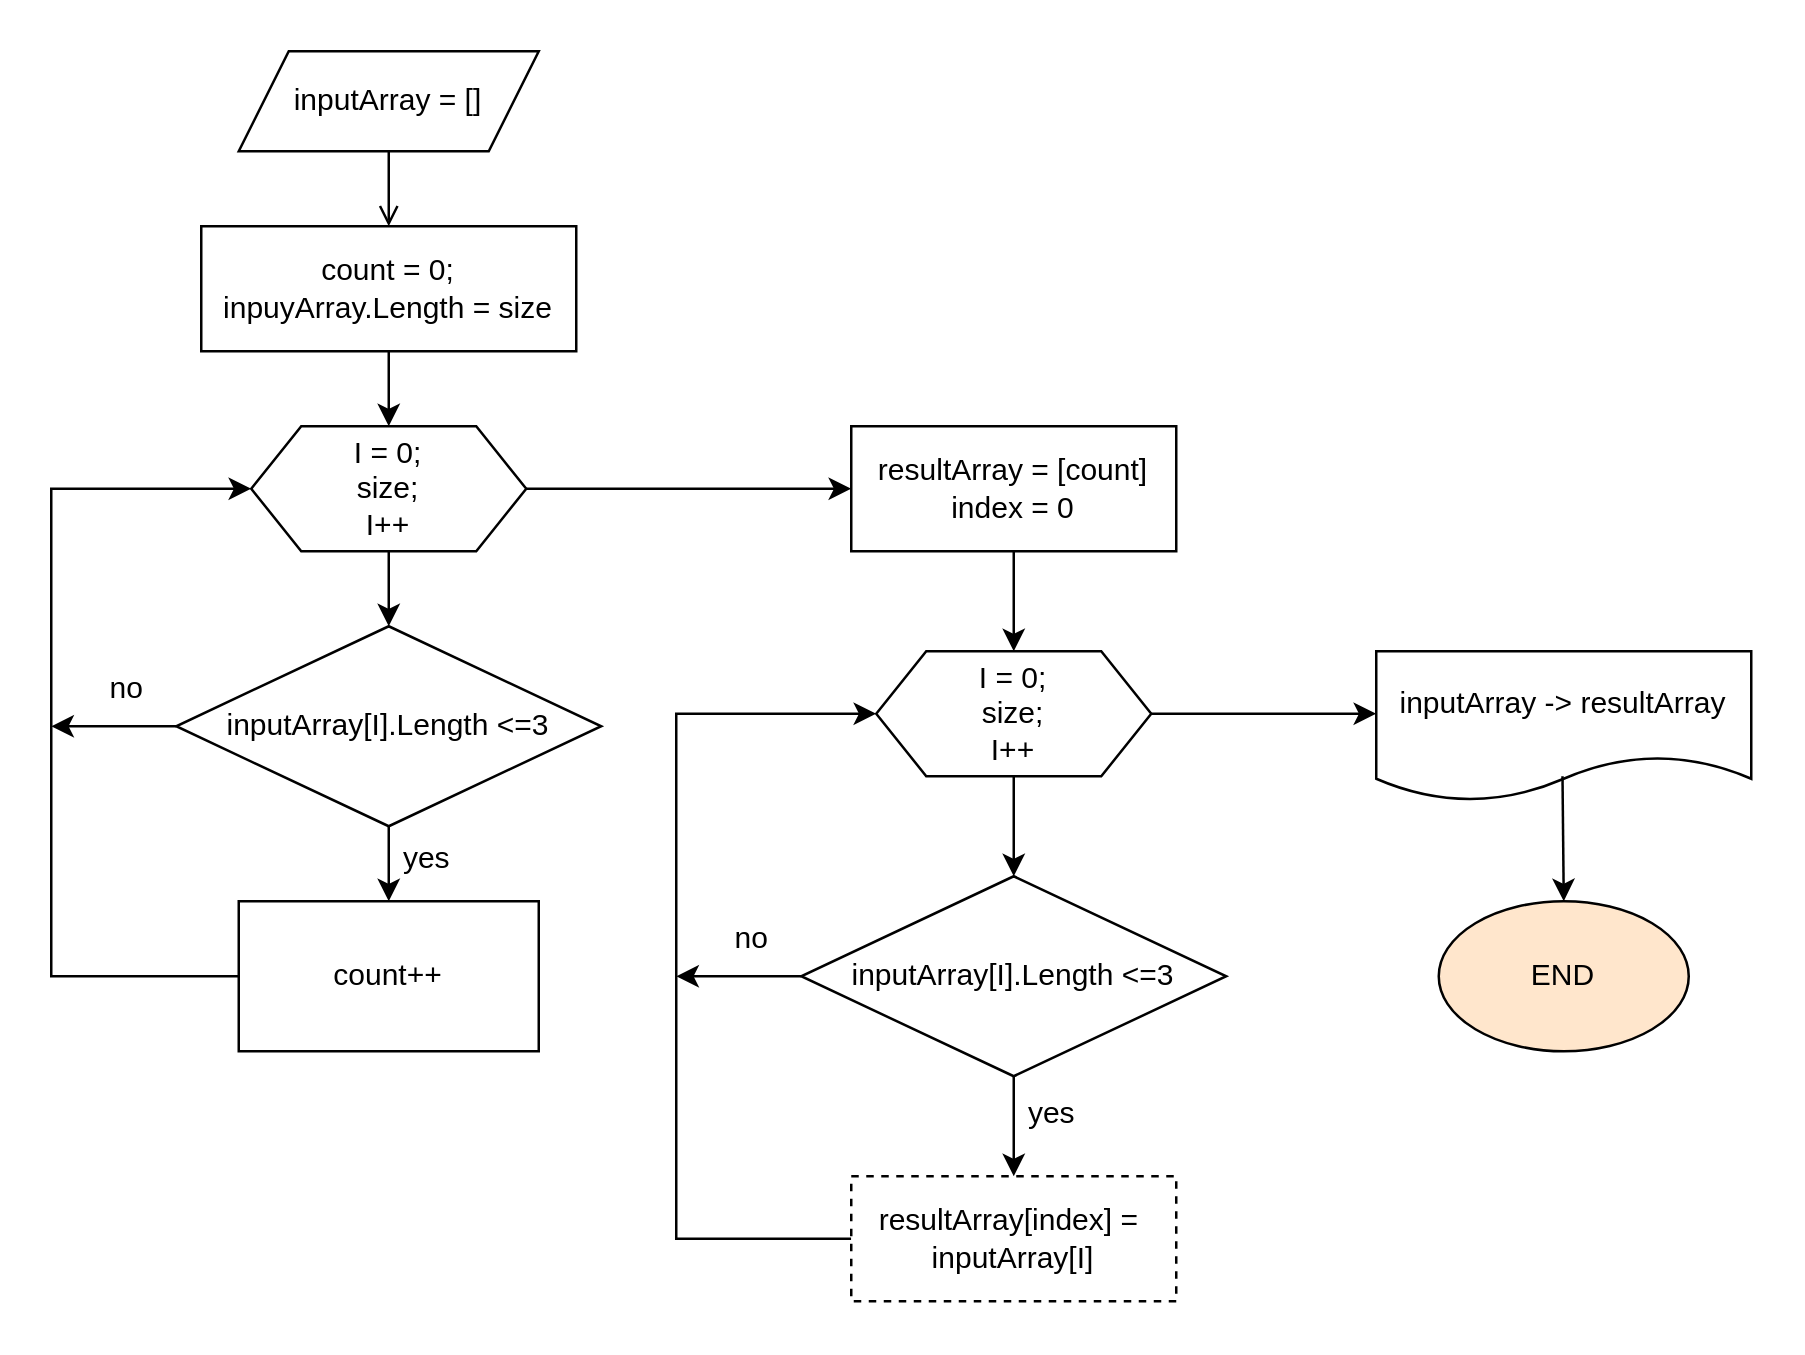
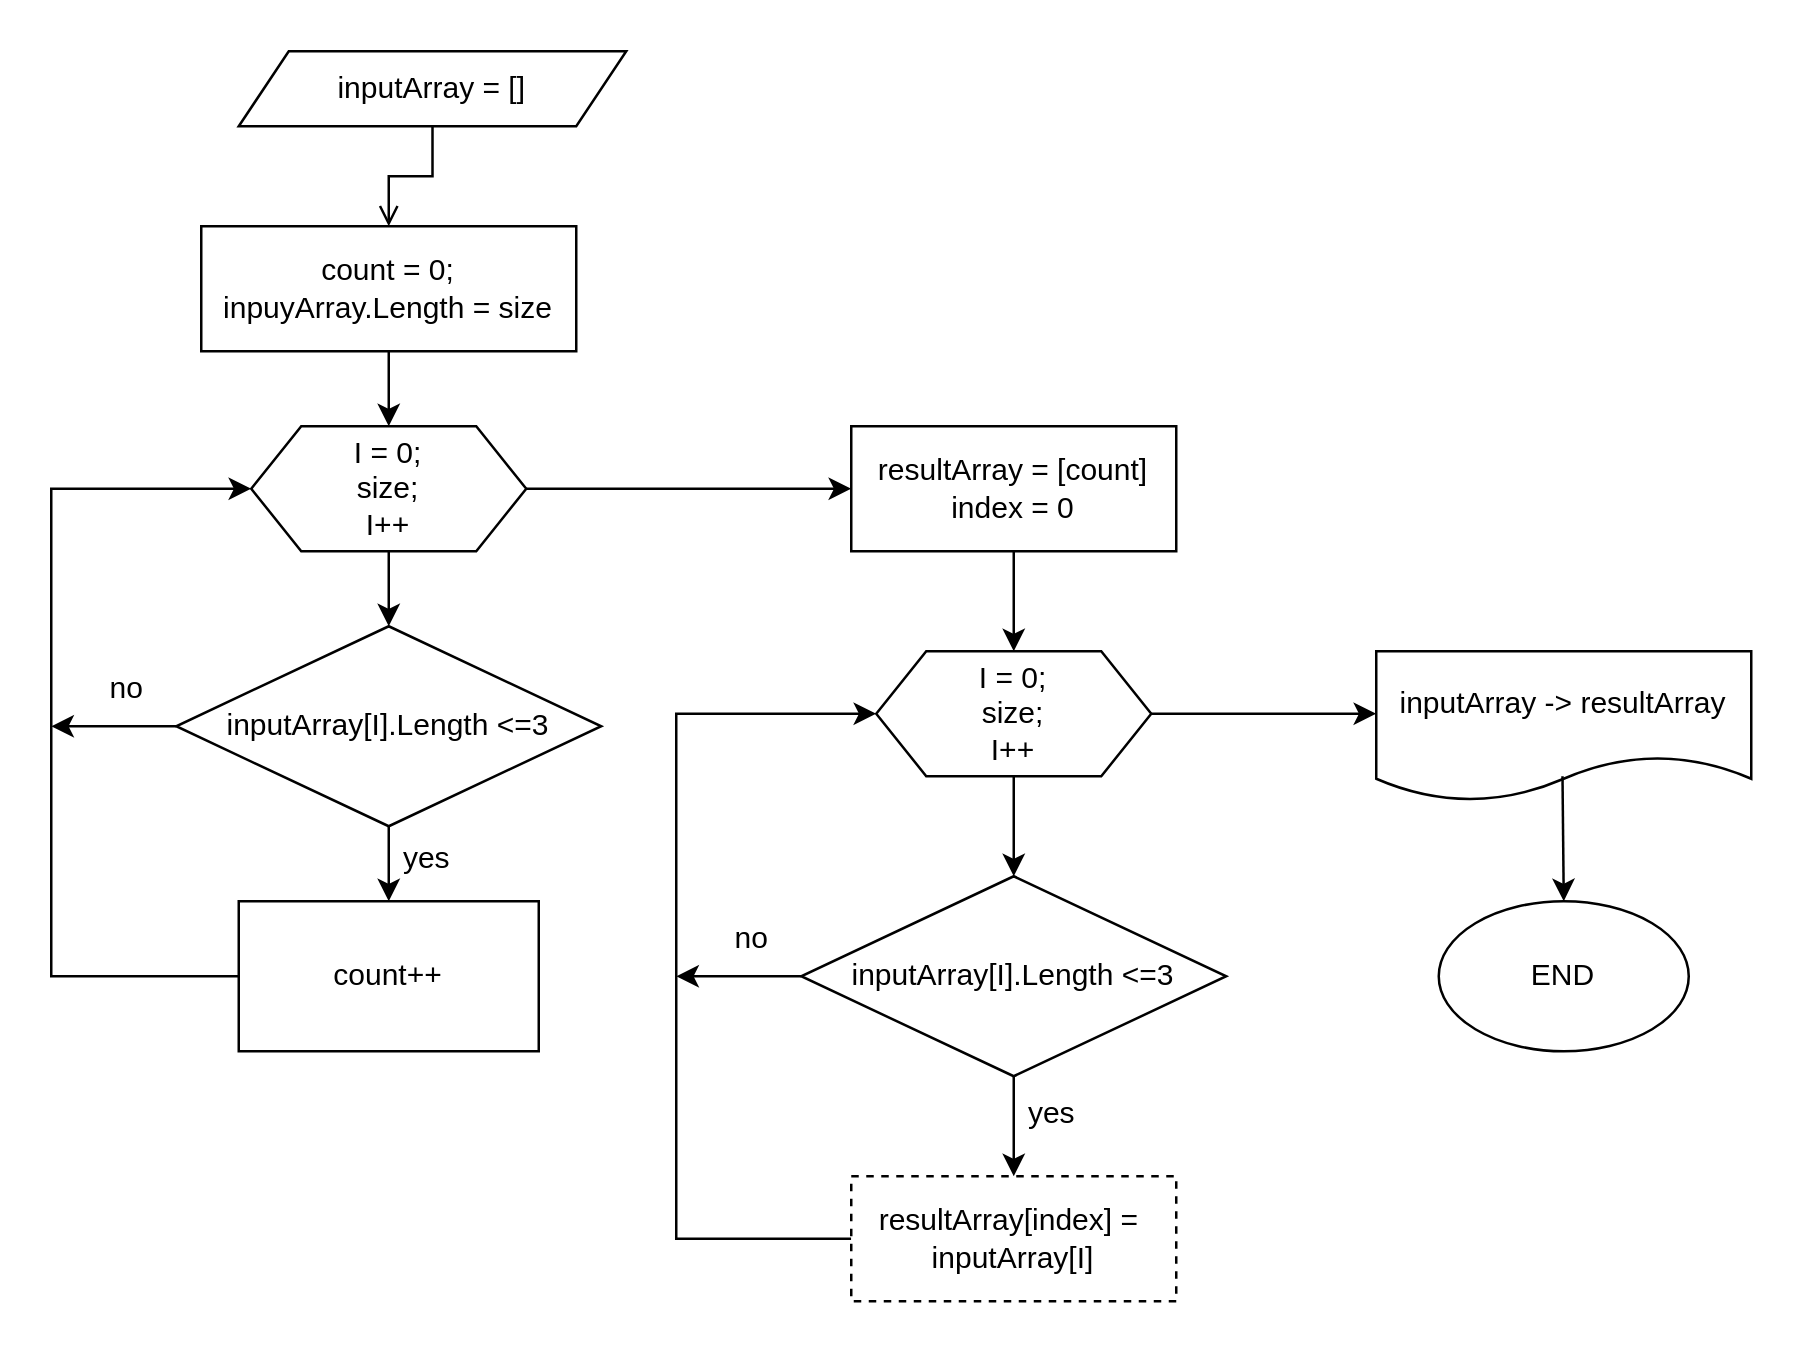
node "inputArray = []": size 300x100 -> 388x75
node "END": fillcolor #ffe6cc -> #ffffff
